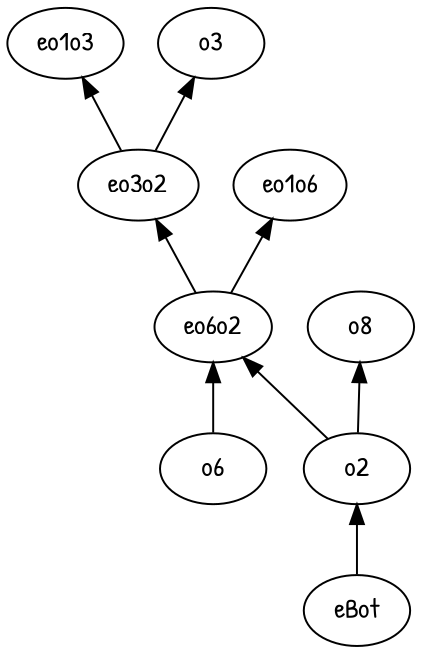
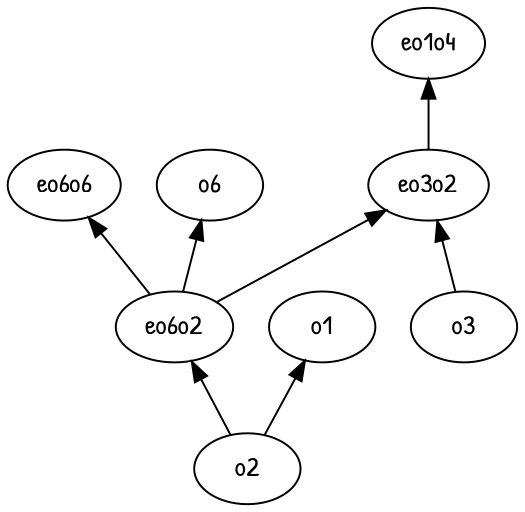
node "eo1o3": label "eo1o3" -> "eo1o4"
edge "eo3o2" -> "o3": reversed
node "eo1o6": label "eo1o6" -> "eo6o6"
node "o8": label "o8" -> "o1"
edge "o6" -> "eo6o2": reversed
node "eBot": removed
